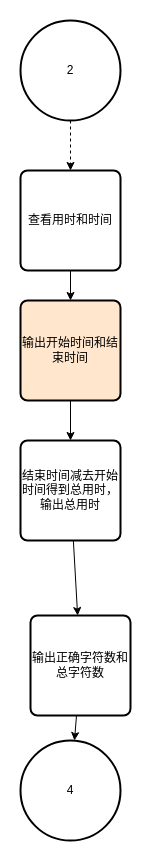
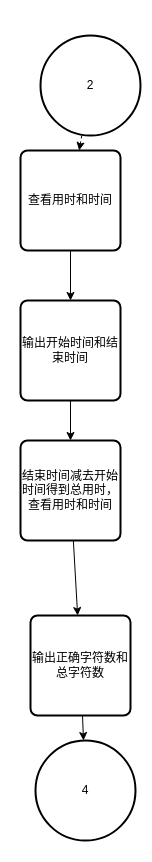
node "2": moved (71, 71) -> (91, 86)
node "查看用时和时间": moved (71, 221) -> (71, 201)
node "输出开始时间和结束时间": fillcolor #ffe6cc -> #ffffff
node "结束时间减去开始时间得到总用时，输出总用时": label "结束时间减去开始时间得到总用时，输出总用时" -> "结束时间减去开始时间得到总用时，查看用时和时间"
node "4": moved (71, 791) -> (86, 791)
